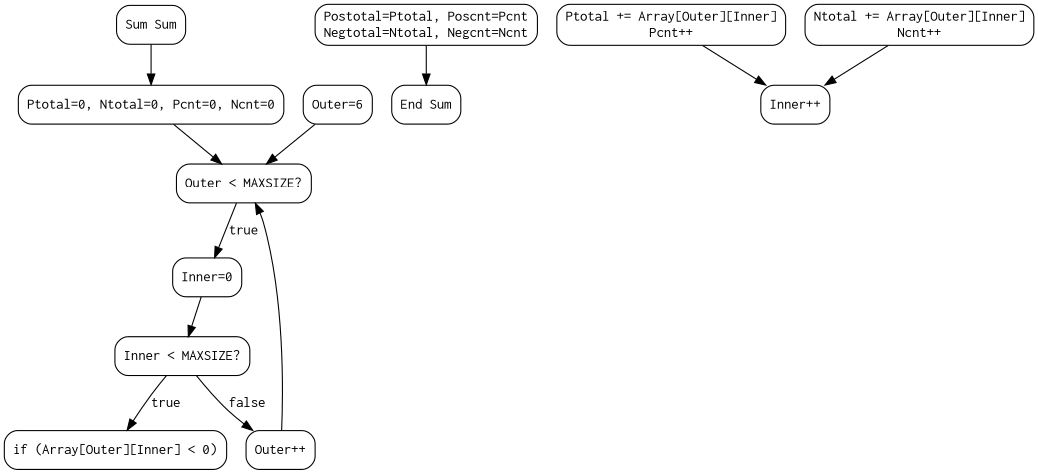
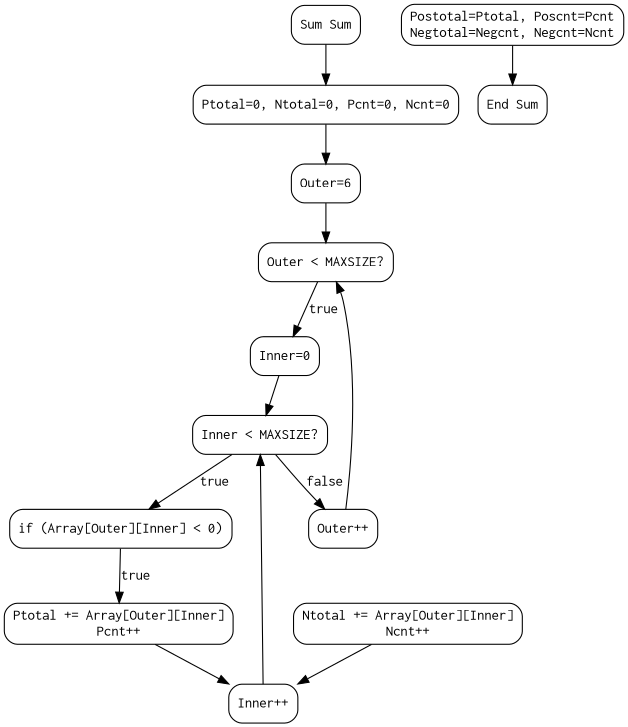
node "Postotal=Ptotal, Poscnt=Pcnt Negtotal=Ntotal, Negcnt=Ncnt": label "Postotal=Ptotal, Poscnt=Pcnt Negtotal=Ntotal, Negcnt=Ncnt" -> "Postotal=Ptotal, Poscnt=Pcnt Negtotal=Negcnt, Negcnt=Ncnt"
edge "Ptotal=0, Ntotal=0, Pcnt=0, Ncnt=0" -> "Outer < MAXSIZE?": now "Ptotal=0, Ntotal=0, Pcnt=0, Ncnt=0" -> "Outer=6"
edge "if (Array[Outer][Inner] < 0)" -> "Ptotal += Array[Outer][Inner] Pcnt++": added, label "true"
edge "Inner++" -> "Inner < MAXSIZE?": added
